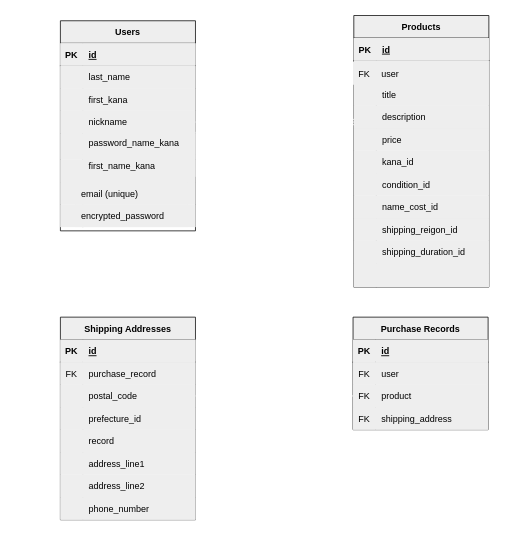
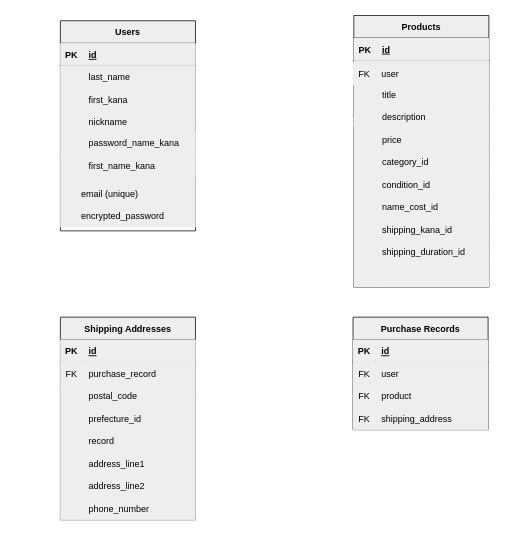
node "kana_id": label "kana_id" -> "category_id"
node "shipping_reigon_id": label "shipping_reigon_id" -> "shipping_kana_id"
